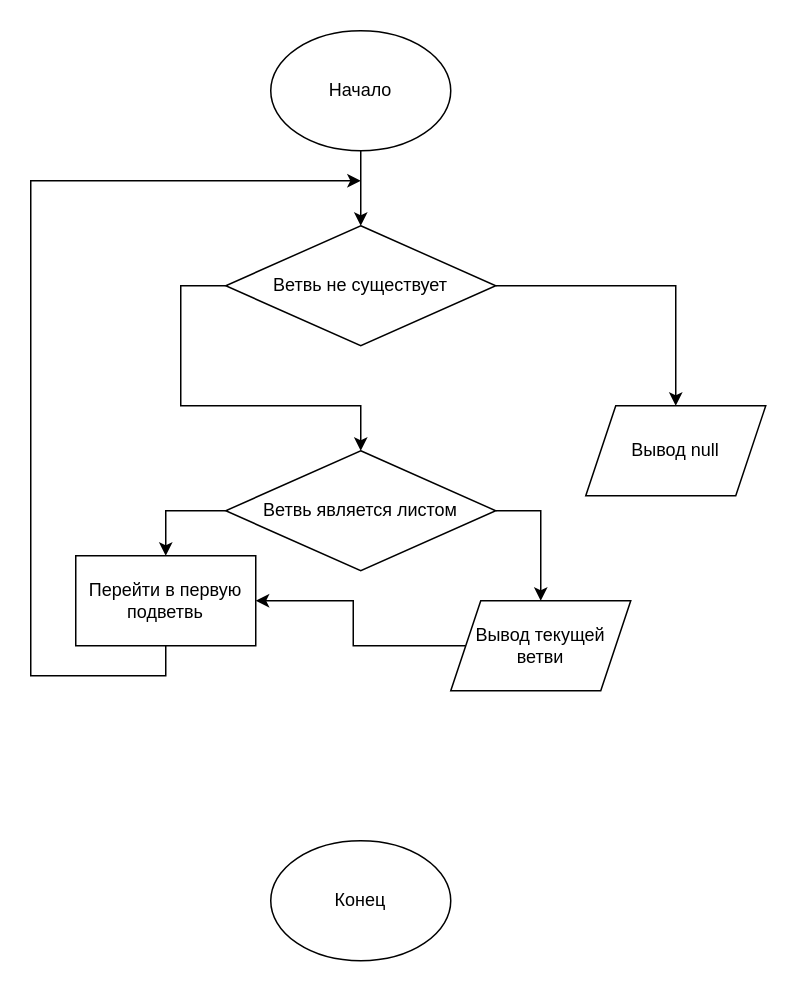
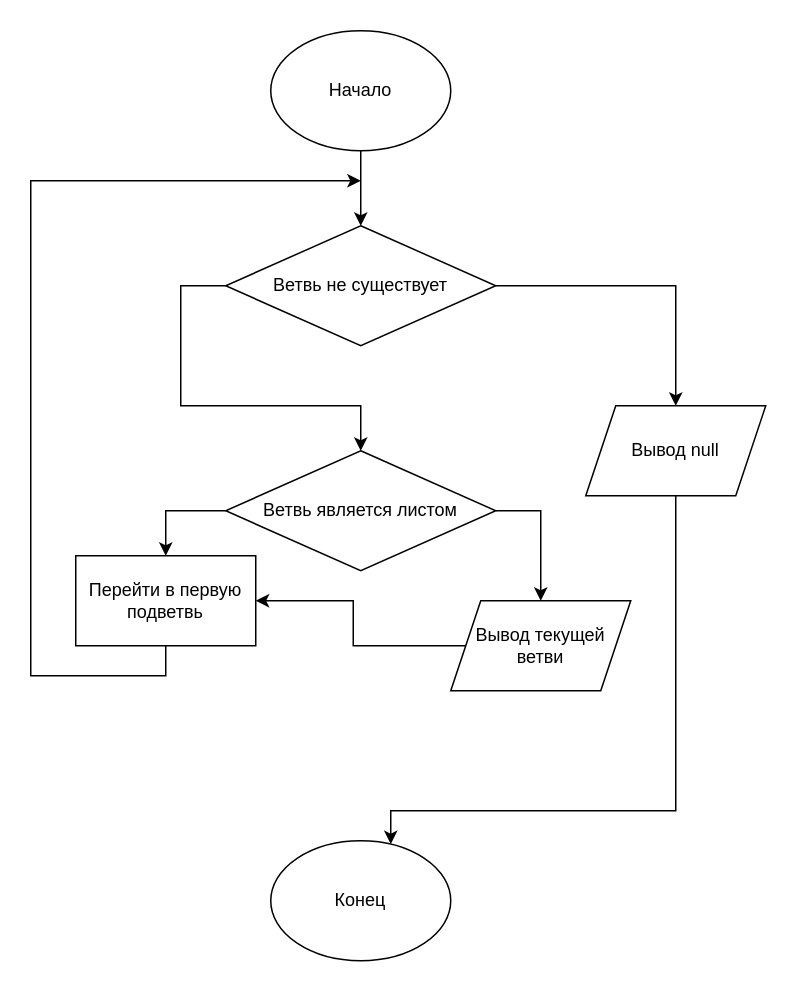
edge "Вывод null" -> "Конец": added
